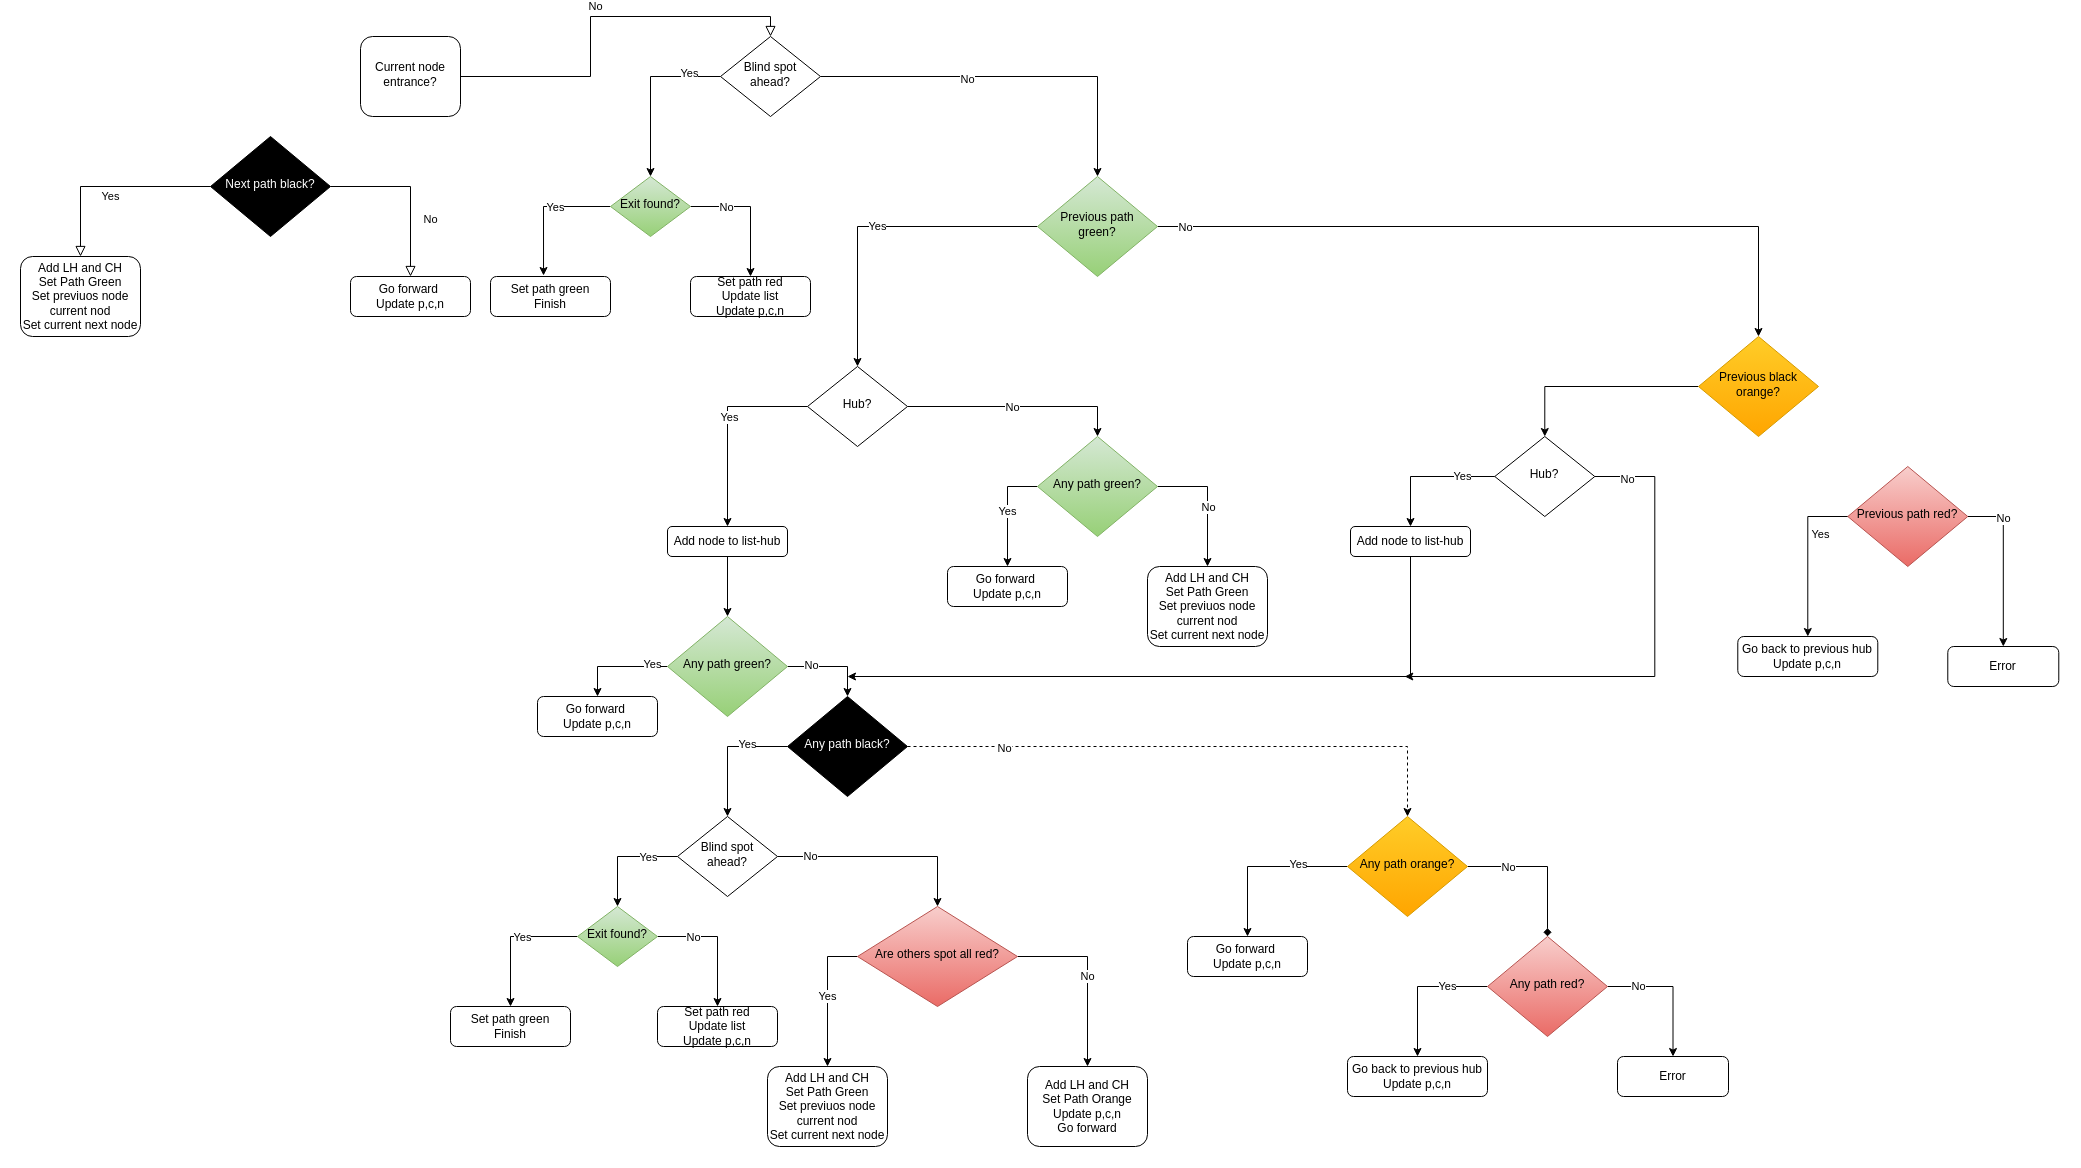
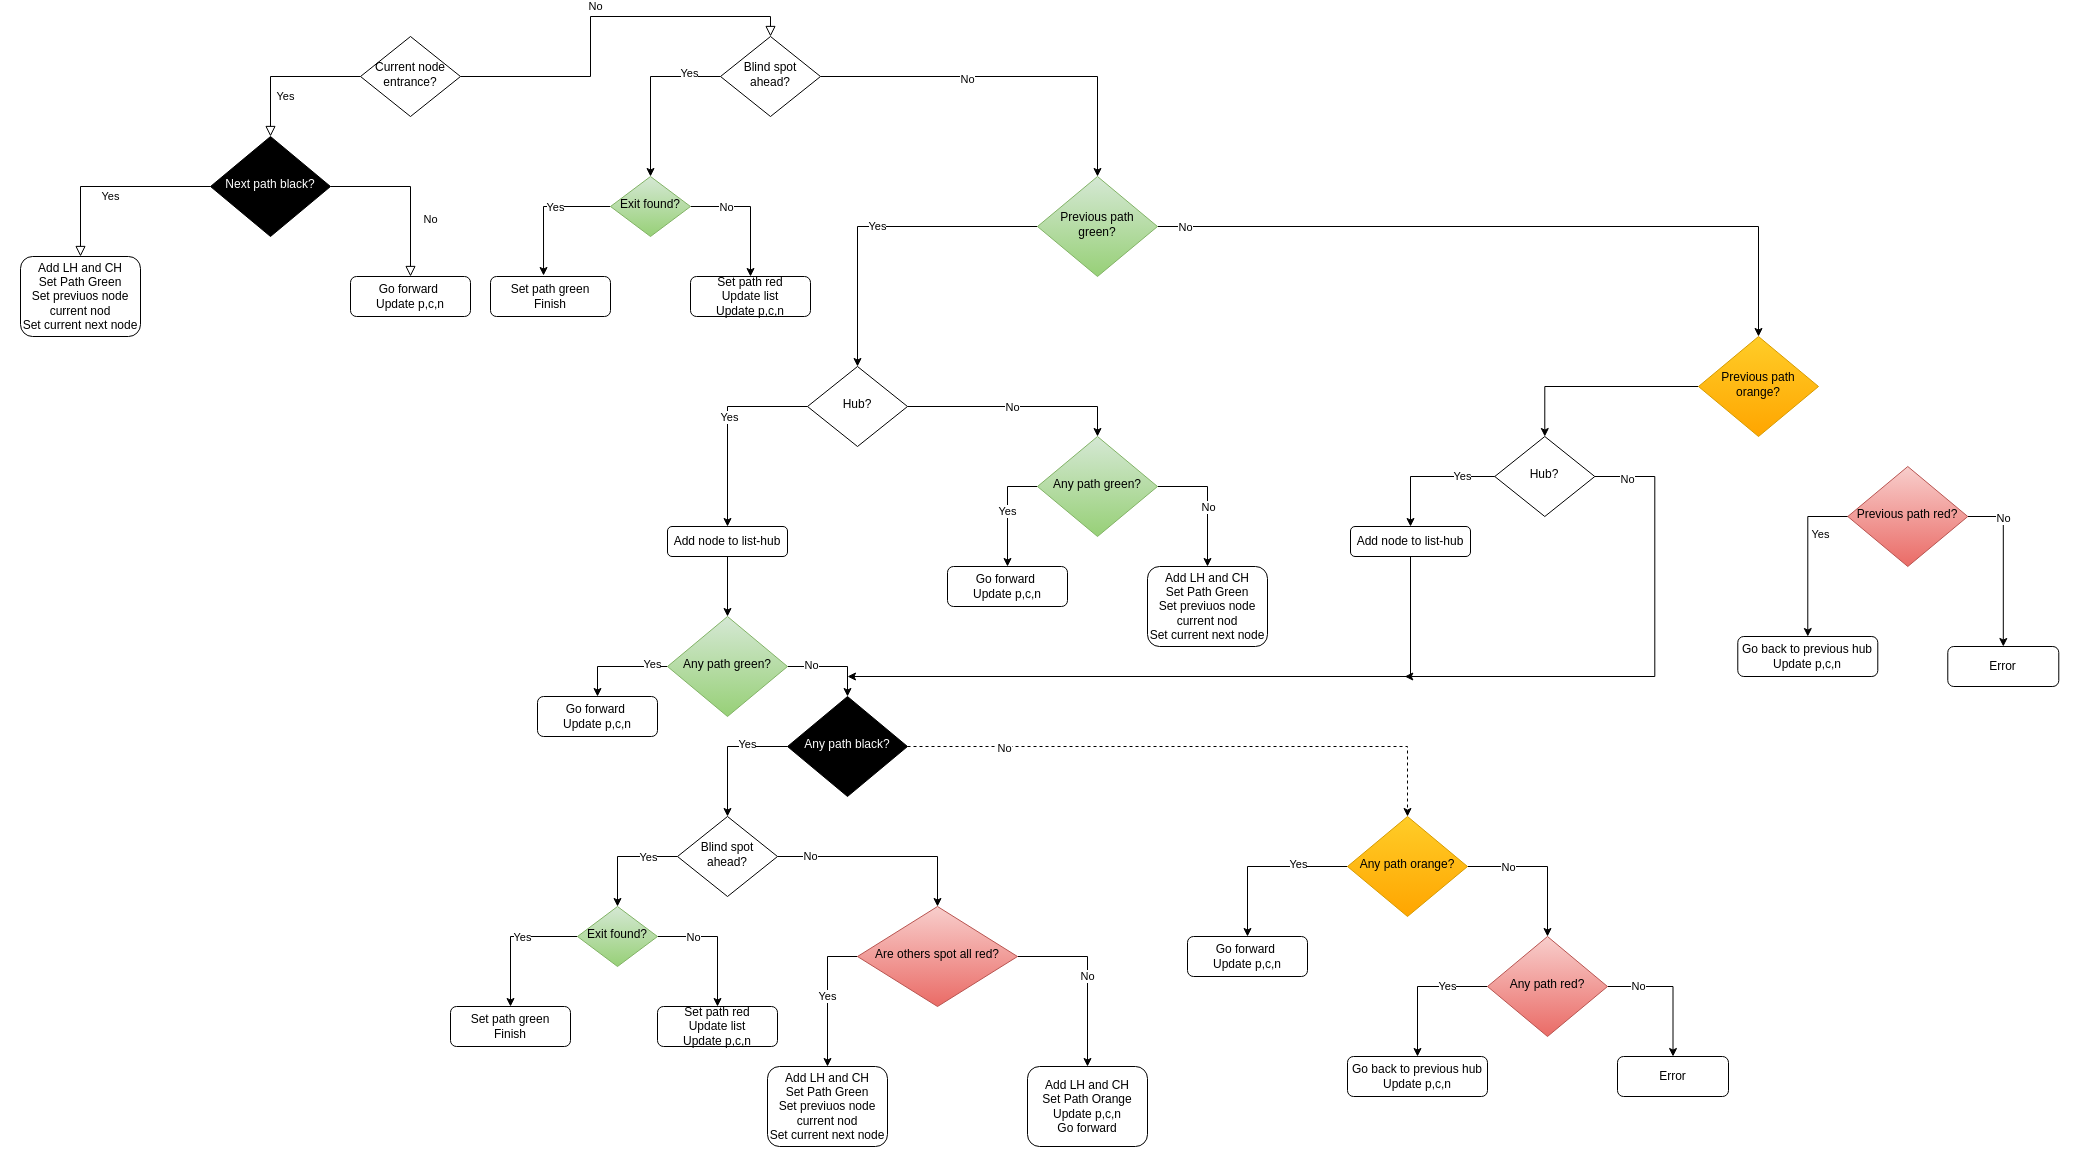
edge "Current node entrance?" -> "Next path black?": added, label "Yes"
node "Current node entrance?": shape rounded rectangle -> diamond
node "Previous black orange?": label "Previous black orange?" -> "Previous path orange?"
edge "Any path orange?" -> "Any path red?": arrowhead diamond -> classic
